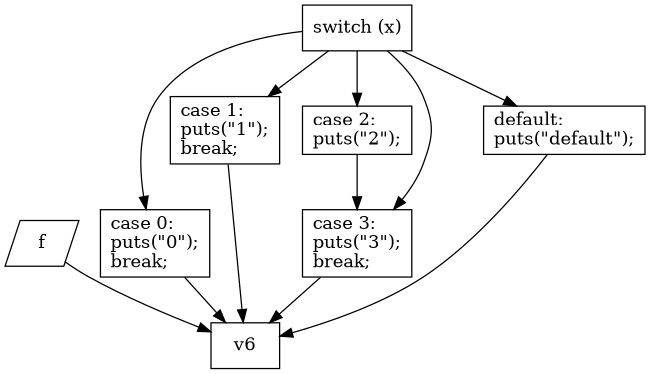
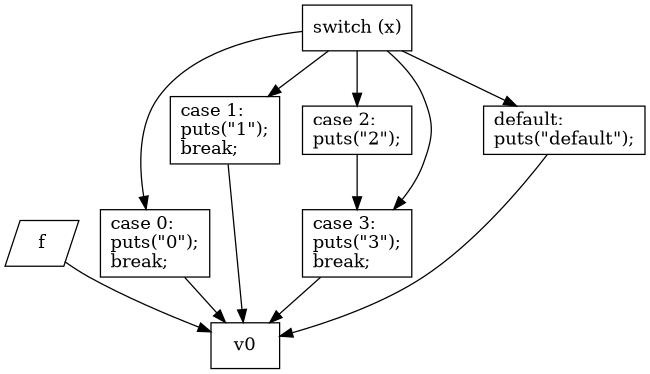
node "v6": label "v6" -> "v0"
